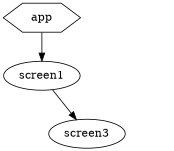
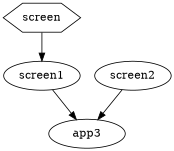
node "app": label "app" -> "screen"
node "screen2": added
node "screen3": label "screen3" -> "app3"
